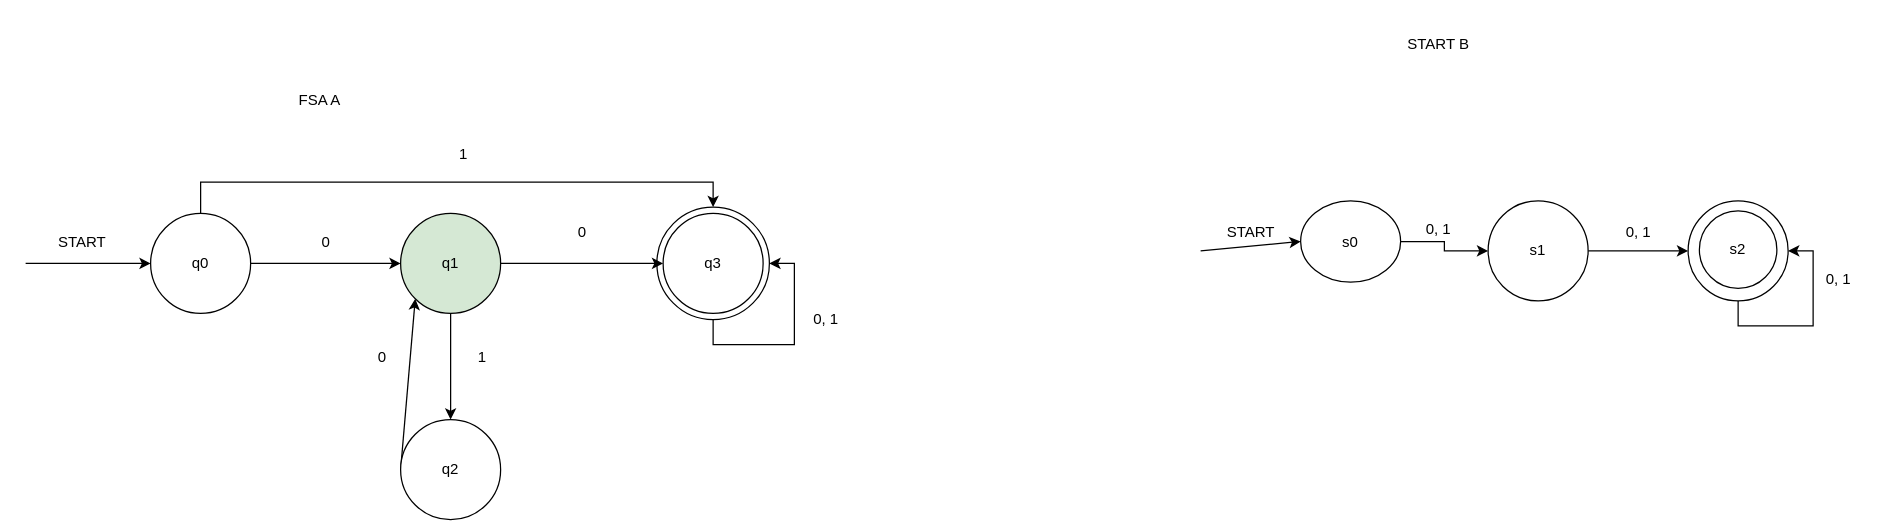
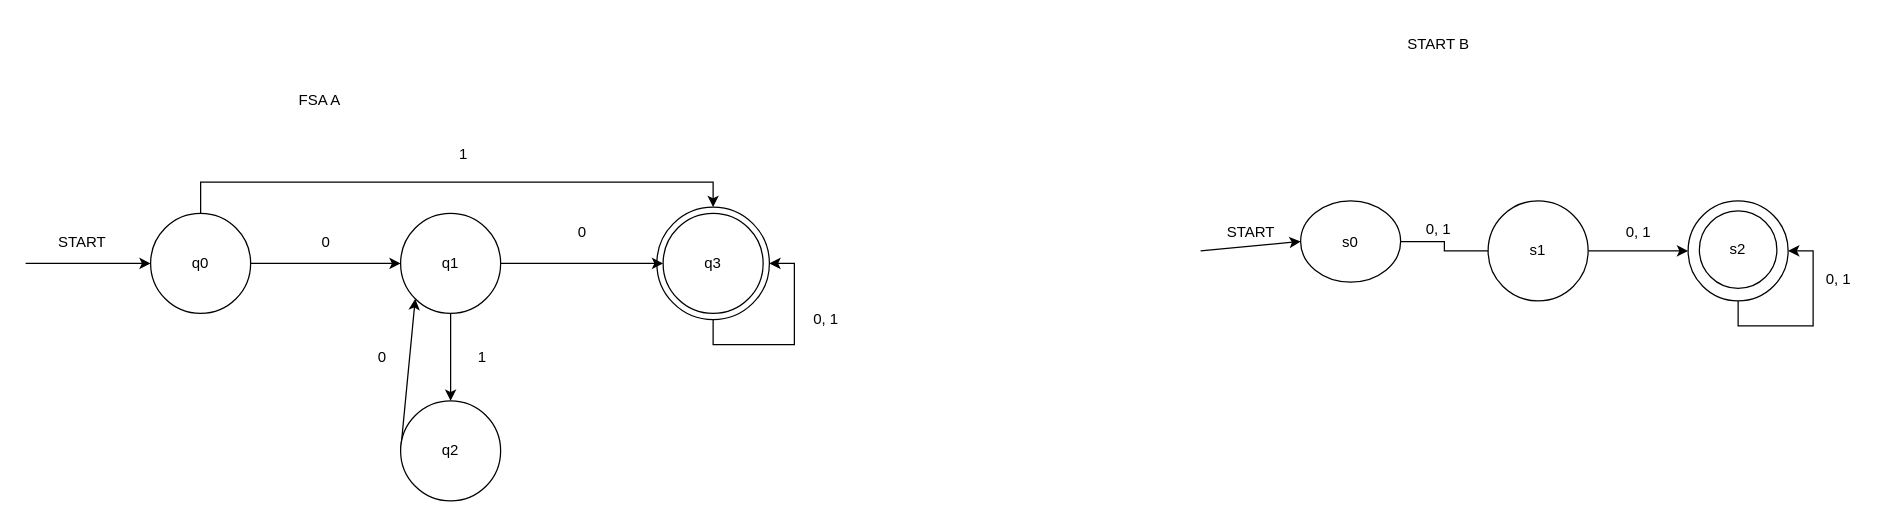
edge "s0" -> "s1": arrowhead classic -> none
node "q1": fillcolor #d5e8d4 -> #ffffff
node "q2": moved (451, 469) -> (451, 451)
